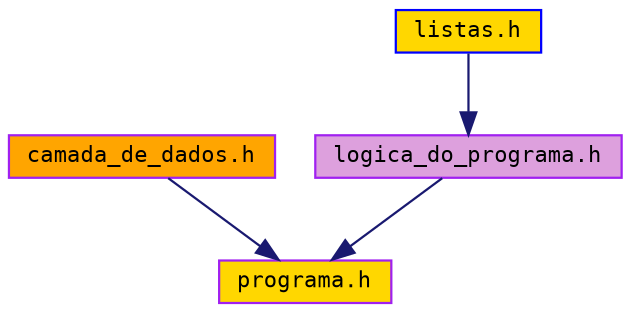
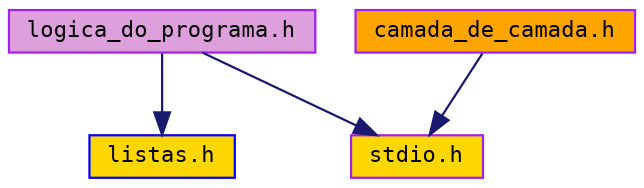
edge "listas.h" -> "logica_do_programa.h": reversed
node "camada_de_dados.h": label "camada_de_dados.h" -> "camada_de_camada.h"
node "programa.h": label "programa.h" -> "stdio.h"
